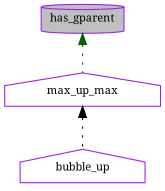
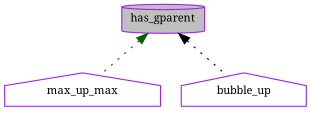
edge "bubble_up" -> "max_up_max": now "bubble_up" -> "has_gparent"
